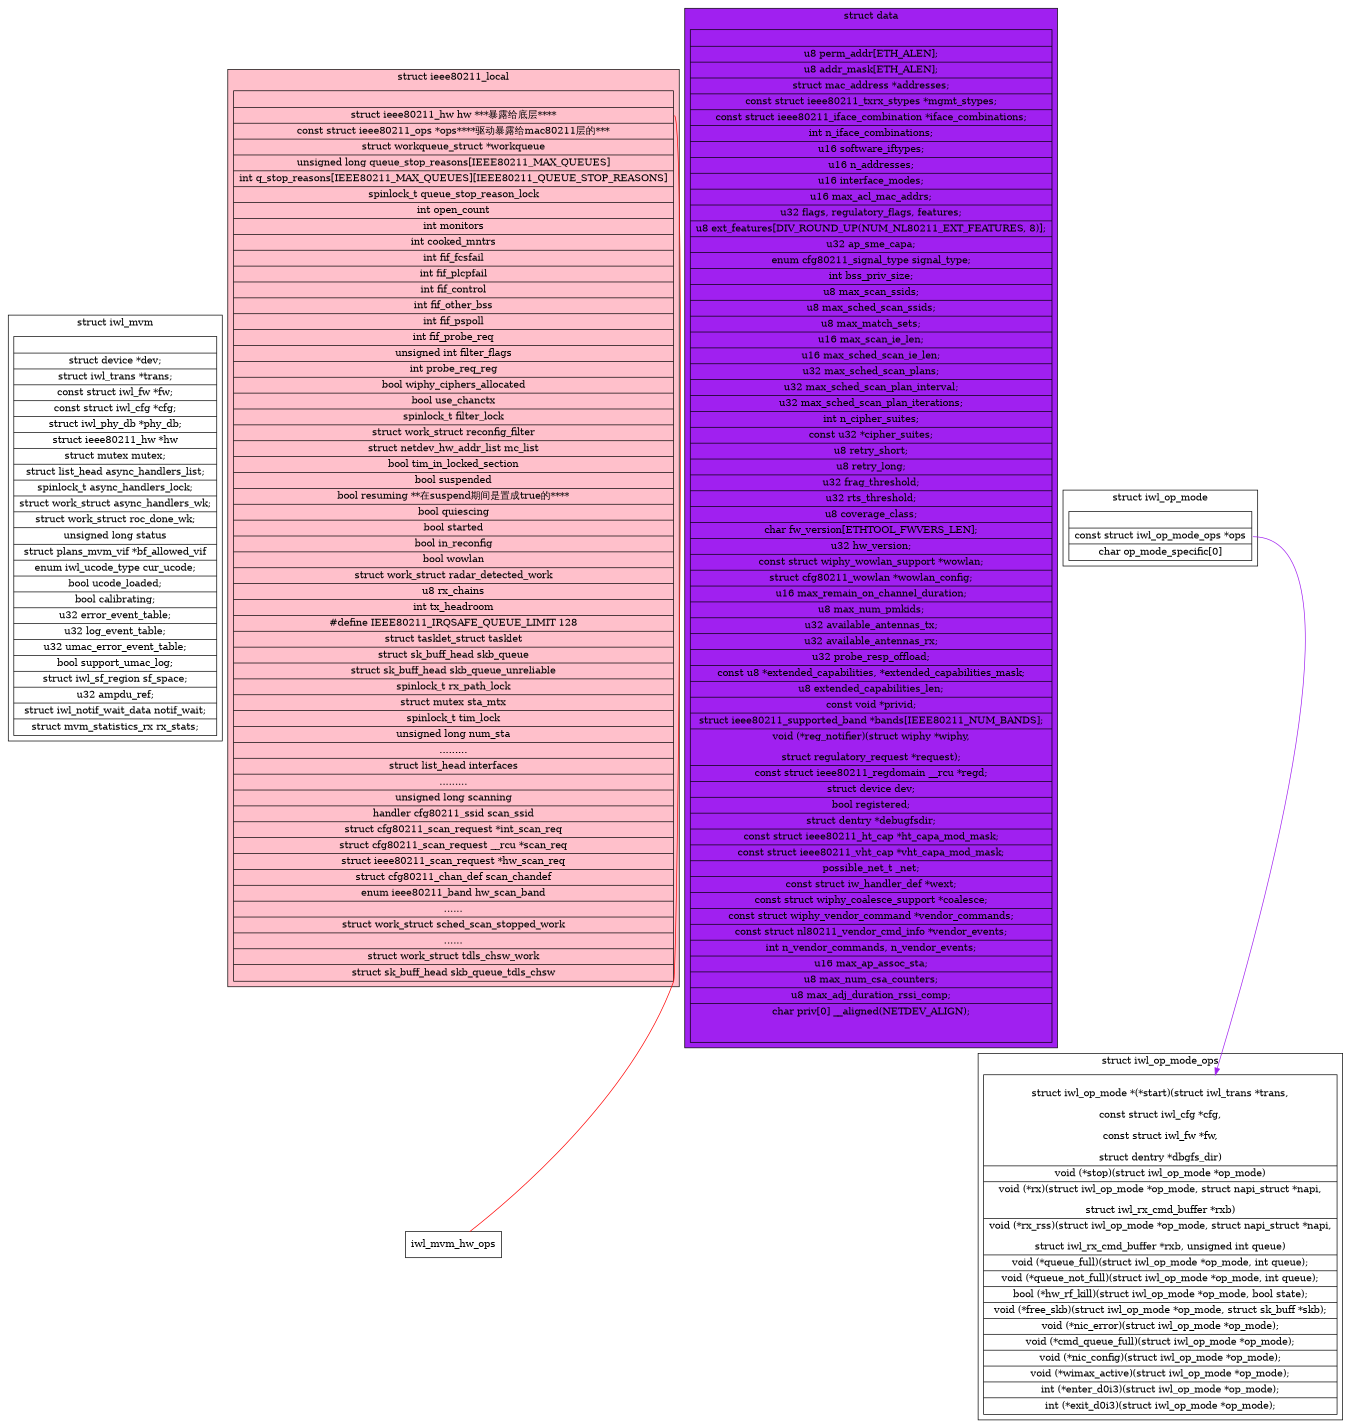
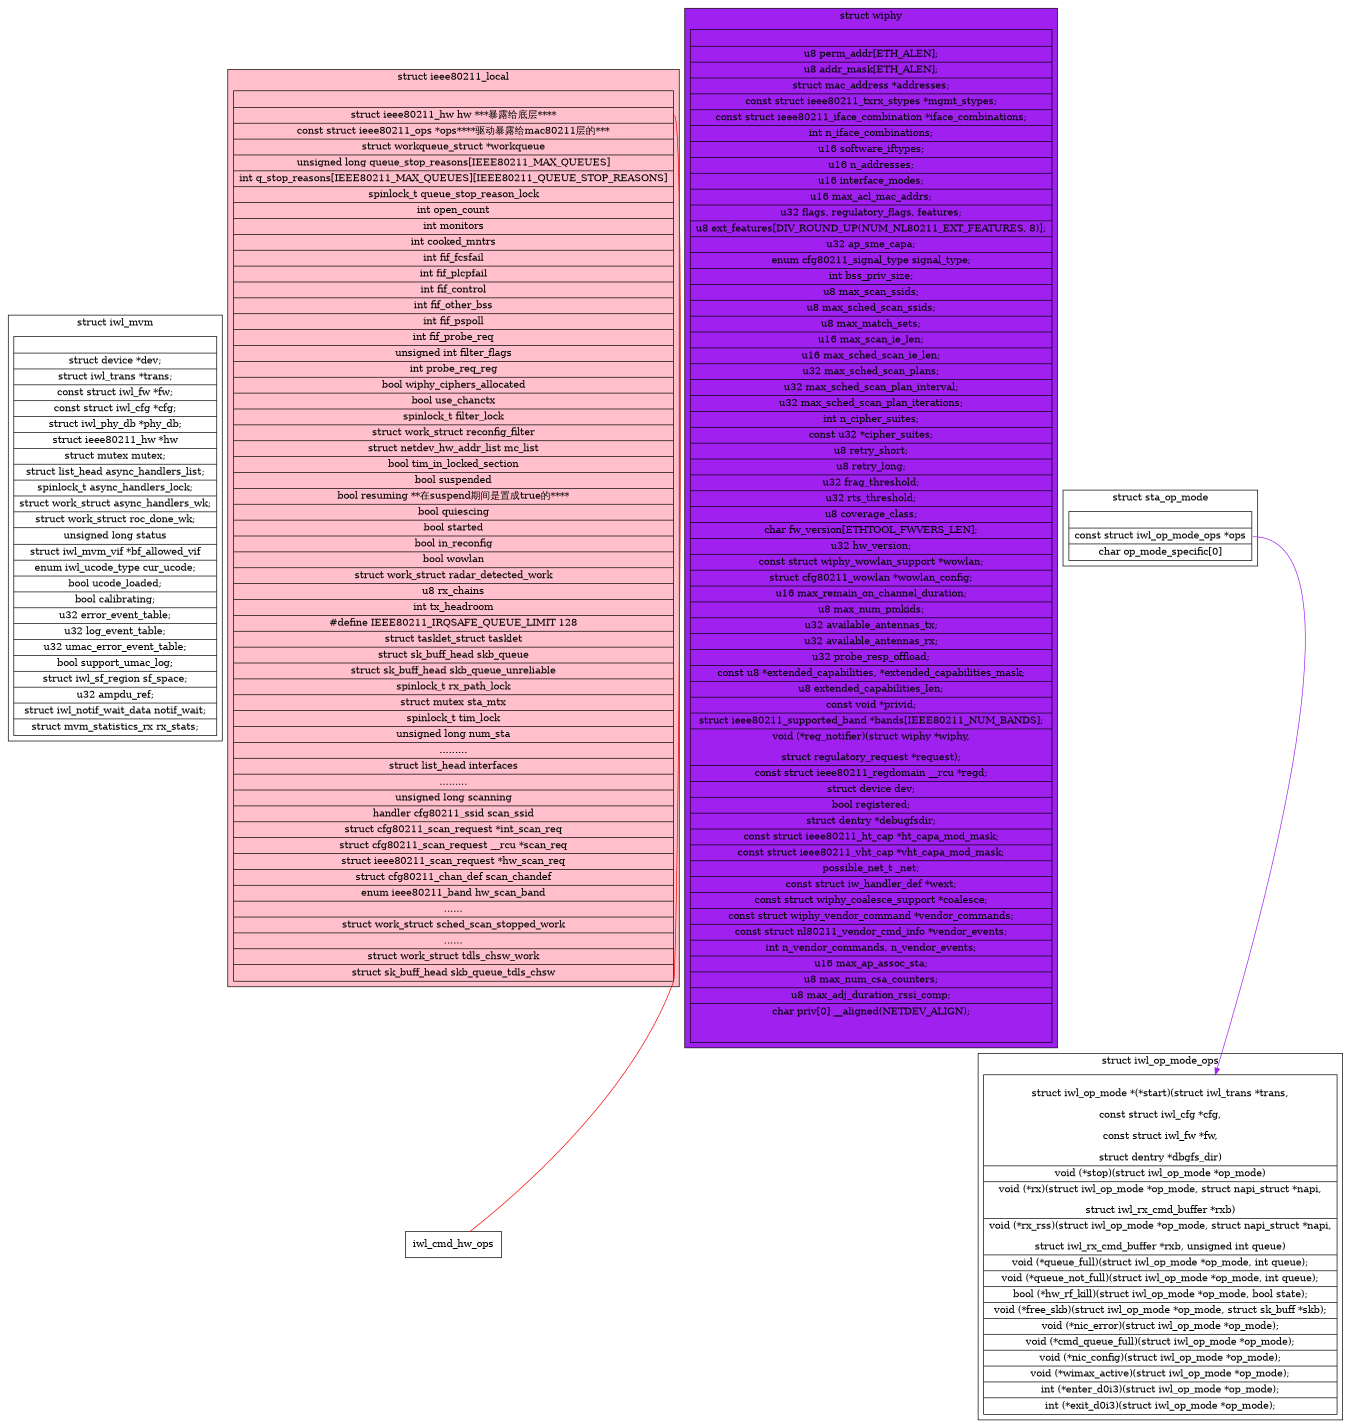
cluster "struct data": label "struct data" -> "struct wiphy"
cluster "struct iwl_op_mode": label "struct iwl_op_mode" -> "struct sta_op_mode"
node "struct device *dev;": text "struct plans_mvm_vif *bf_allowed_vif" -> "struct iwl_mvm_vif *bf_allowed_vif"
node "iwl_mvm_hw_ops": label "iwl_mvm_hw_ops" -> "iwl_cmd_hw_ops"
